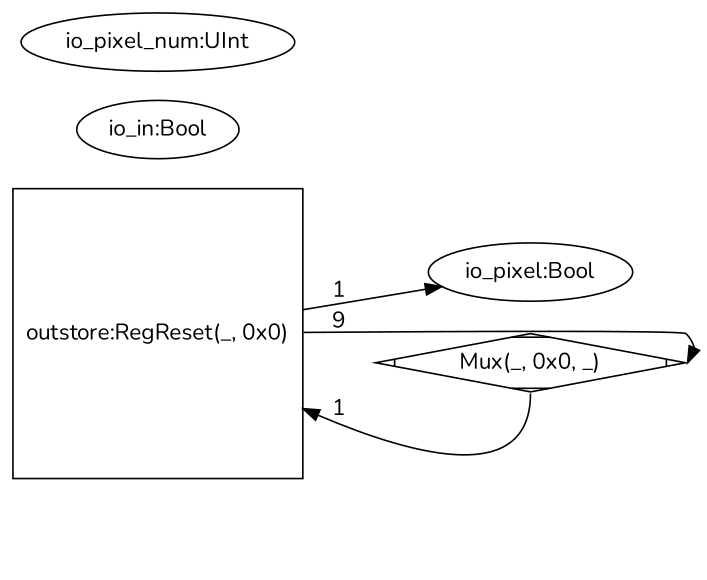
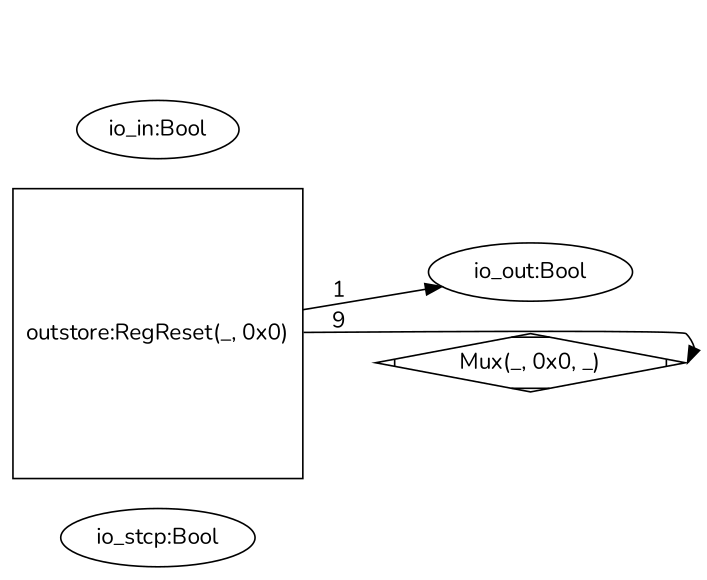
node "io_pixel_num:UInt": removed
node "io_pixel:Bool": label "io_pixel:Bool" -> "io_out:Bool"
edge "Mux(_, 0x0, _)" -> "outstore:RegReset(_, 0x0)": removed, label "1"
node "io_stcp:Bool": added
